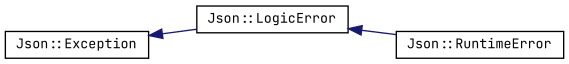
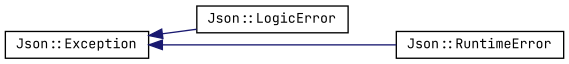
edge "Json::RuntimeError" -> "Json::LogicError": now "Json::RuntimeError" -> "Json::Exception"
